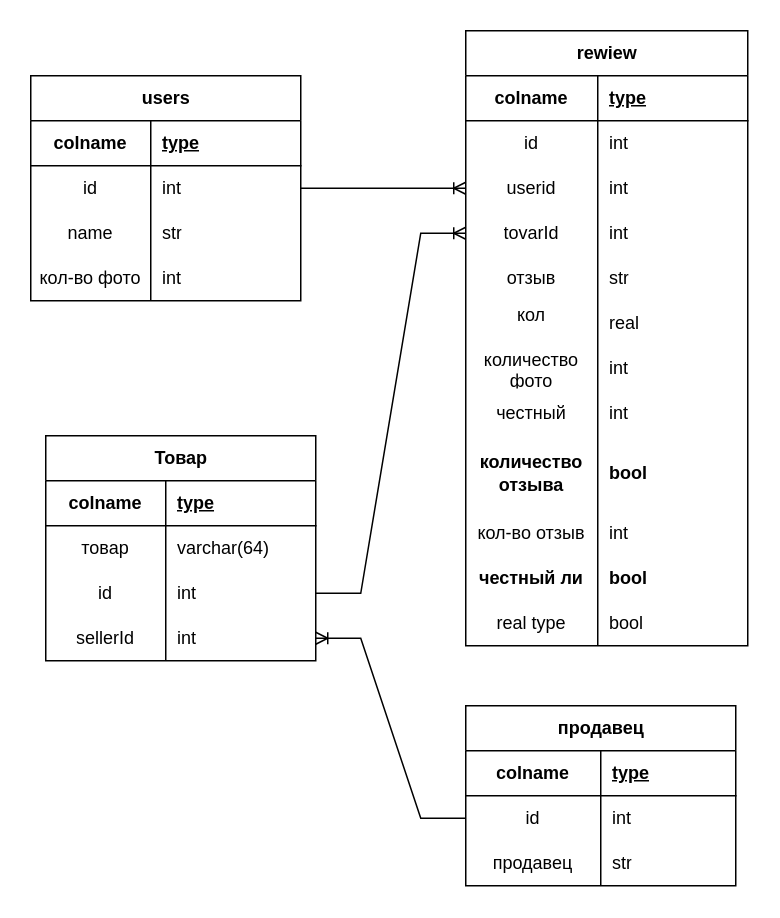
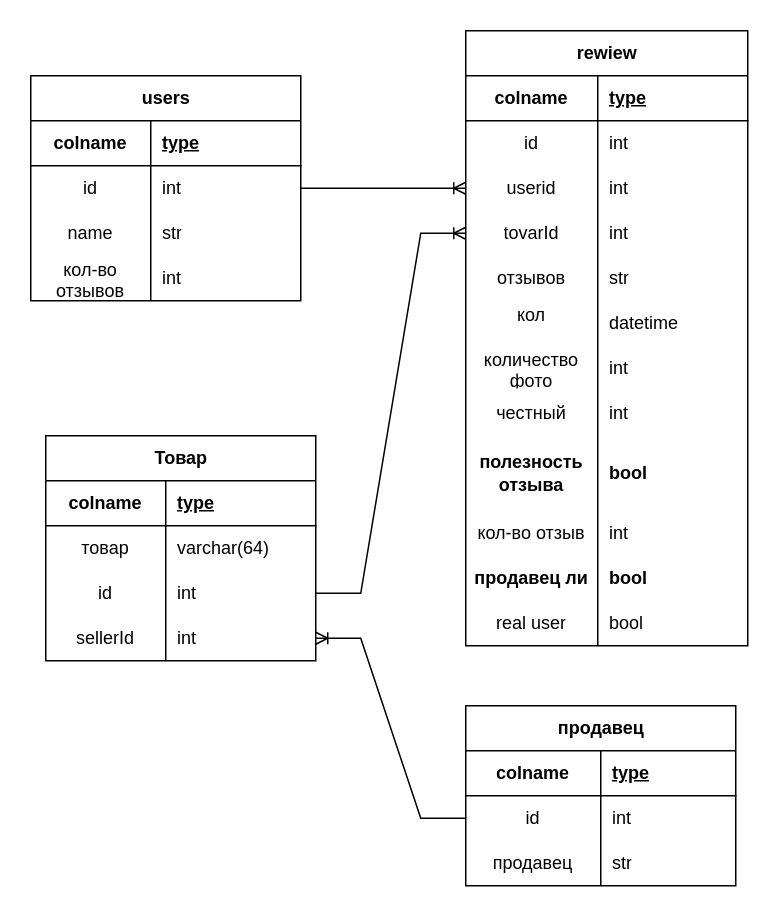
node "кол-во фото": label "кол-во фото" -> "кол-во отзывов"
node "отзыв": label "отзыв" -> "отзывов"
node "real": label "real" -> "datetime"
node "количество отзыва": label "количество отзыва" -> "полезность отзыва"
node "честный ли": label "честный ли" -> "продавец ли"
node "real type": label "real type" -> "real user"
